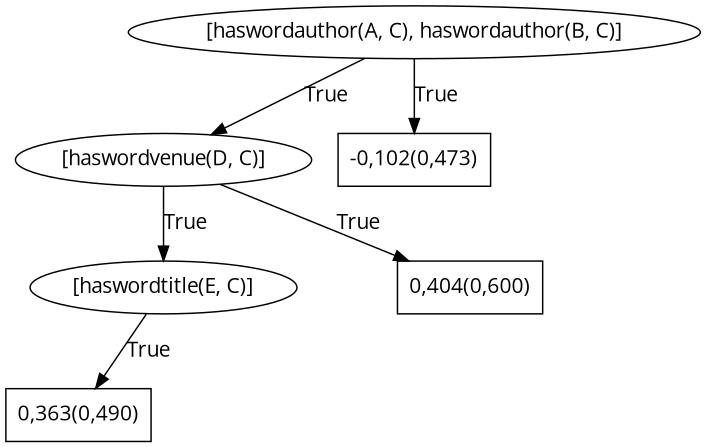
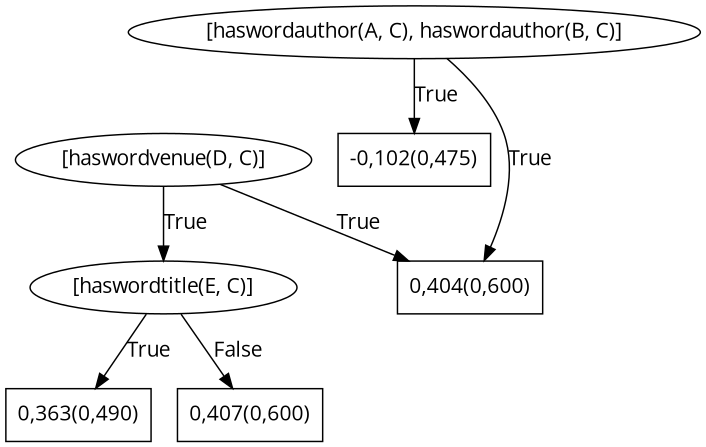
edge "[haswordauthor(A, C), haswordauthor(B, C)]" -> "[haswordvenue(D, C)]": now "[haswordauthor(A, C), haswordauthor(B, C)]" -> "0,404(0,600)"
node "-0,102(0,473)": label "-0,102(0,473)" -> "-0,102(0,475)"
node "0,407(0,600)": added
